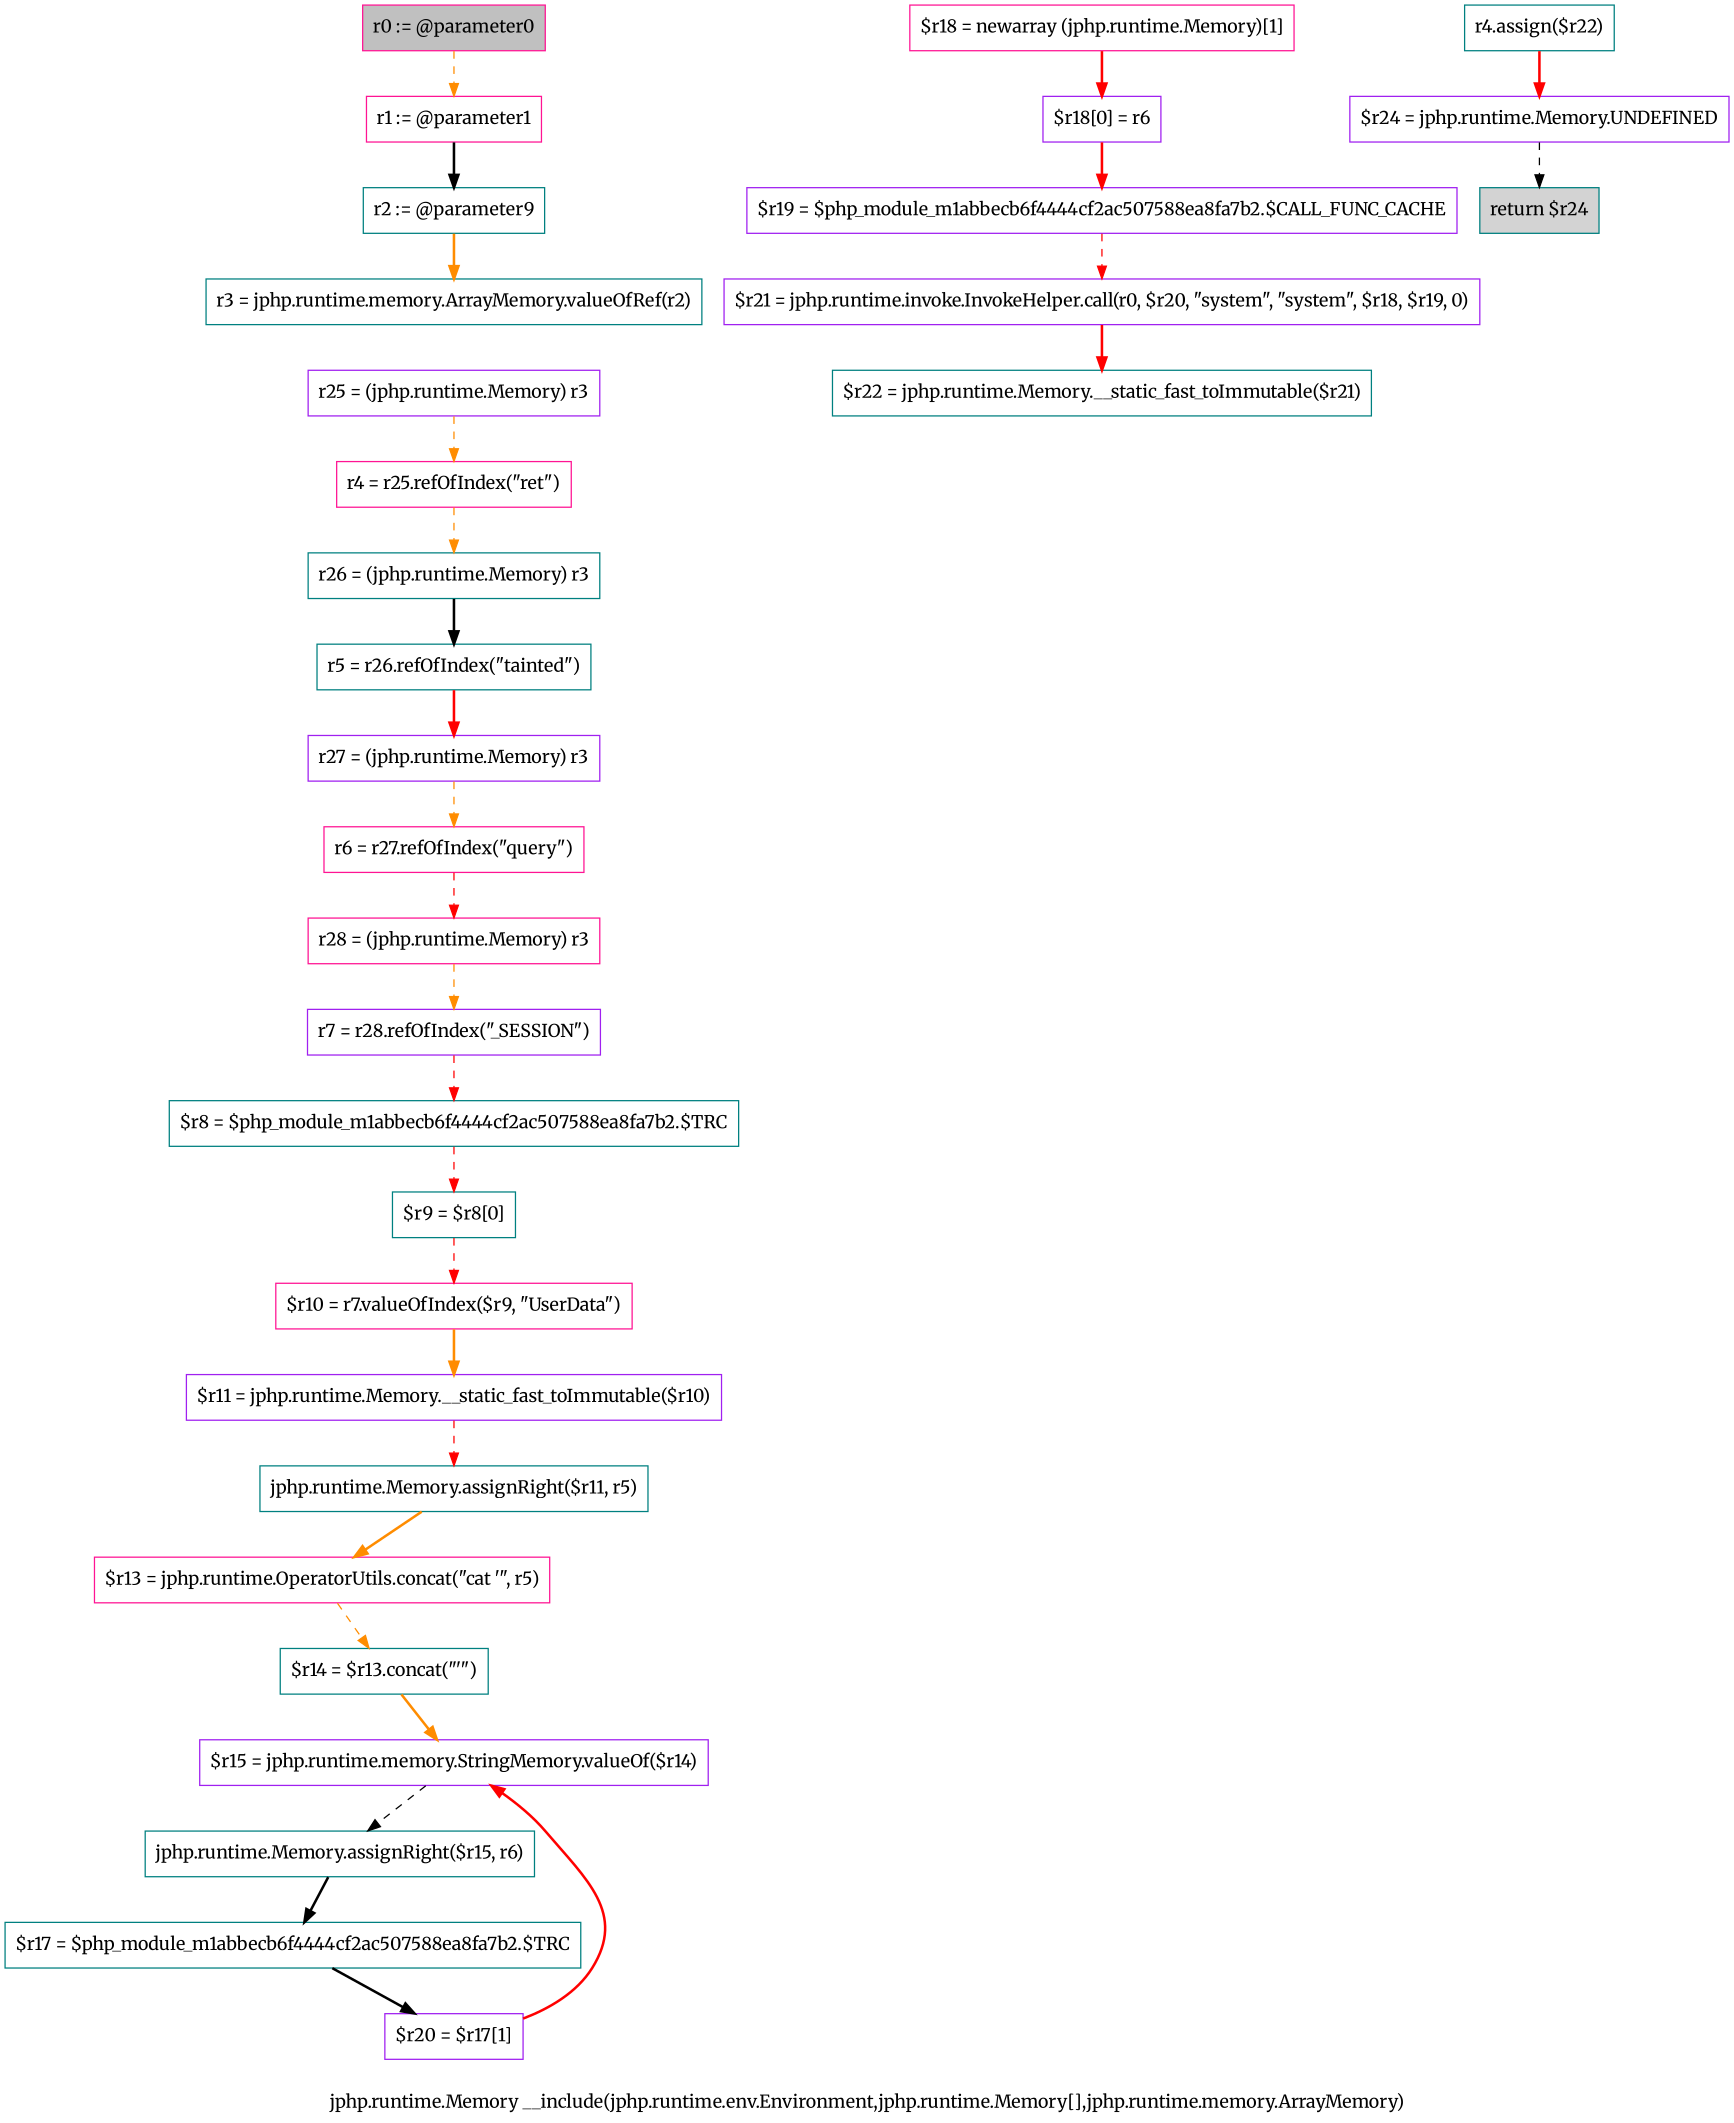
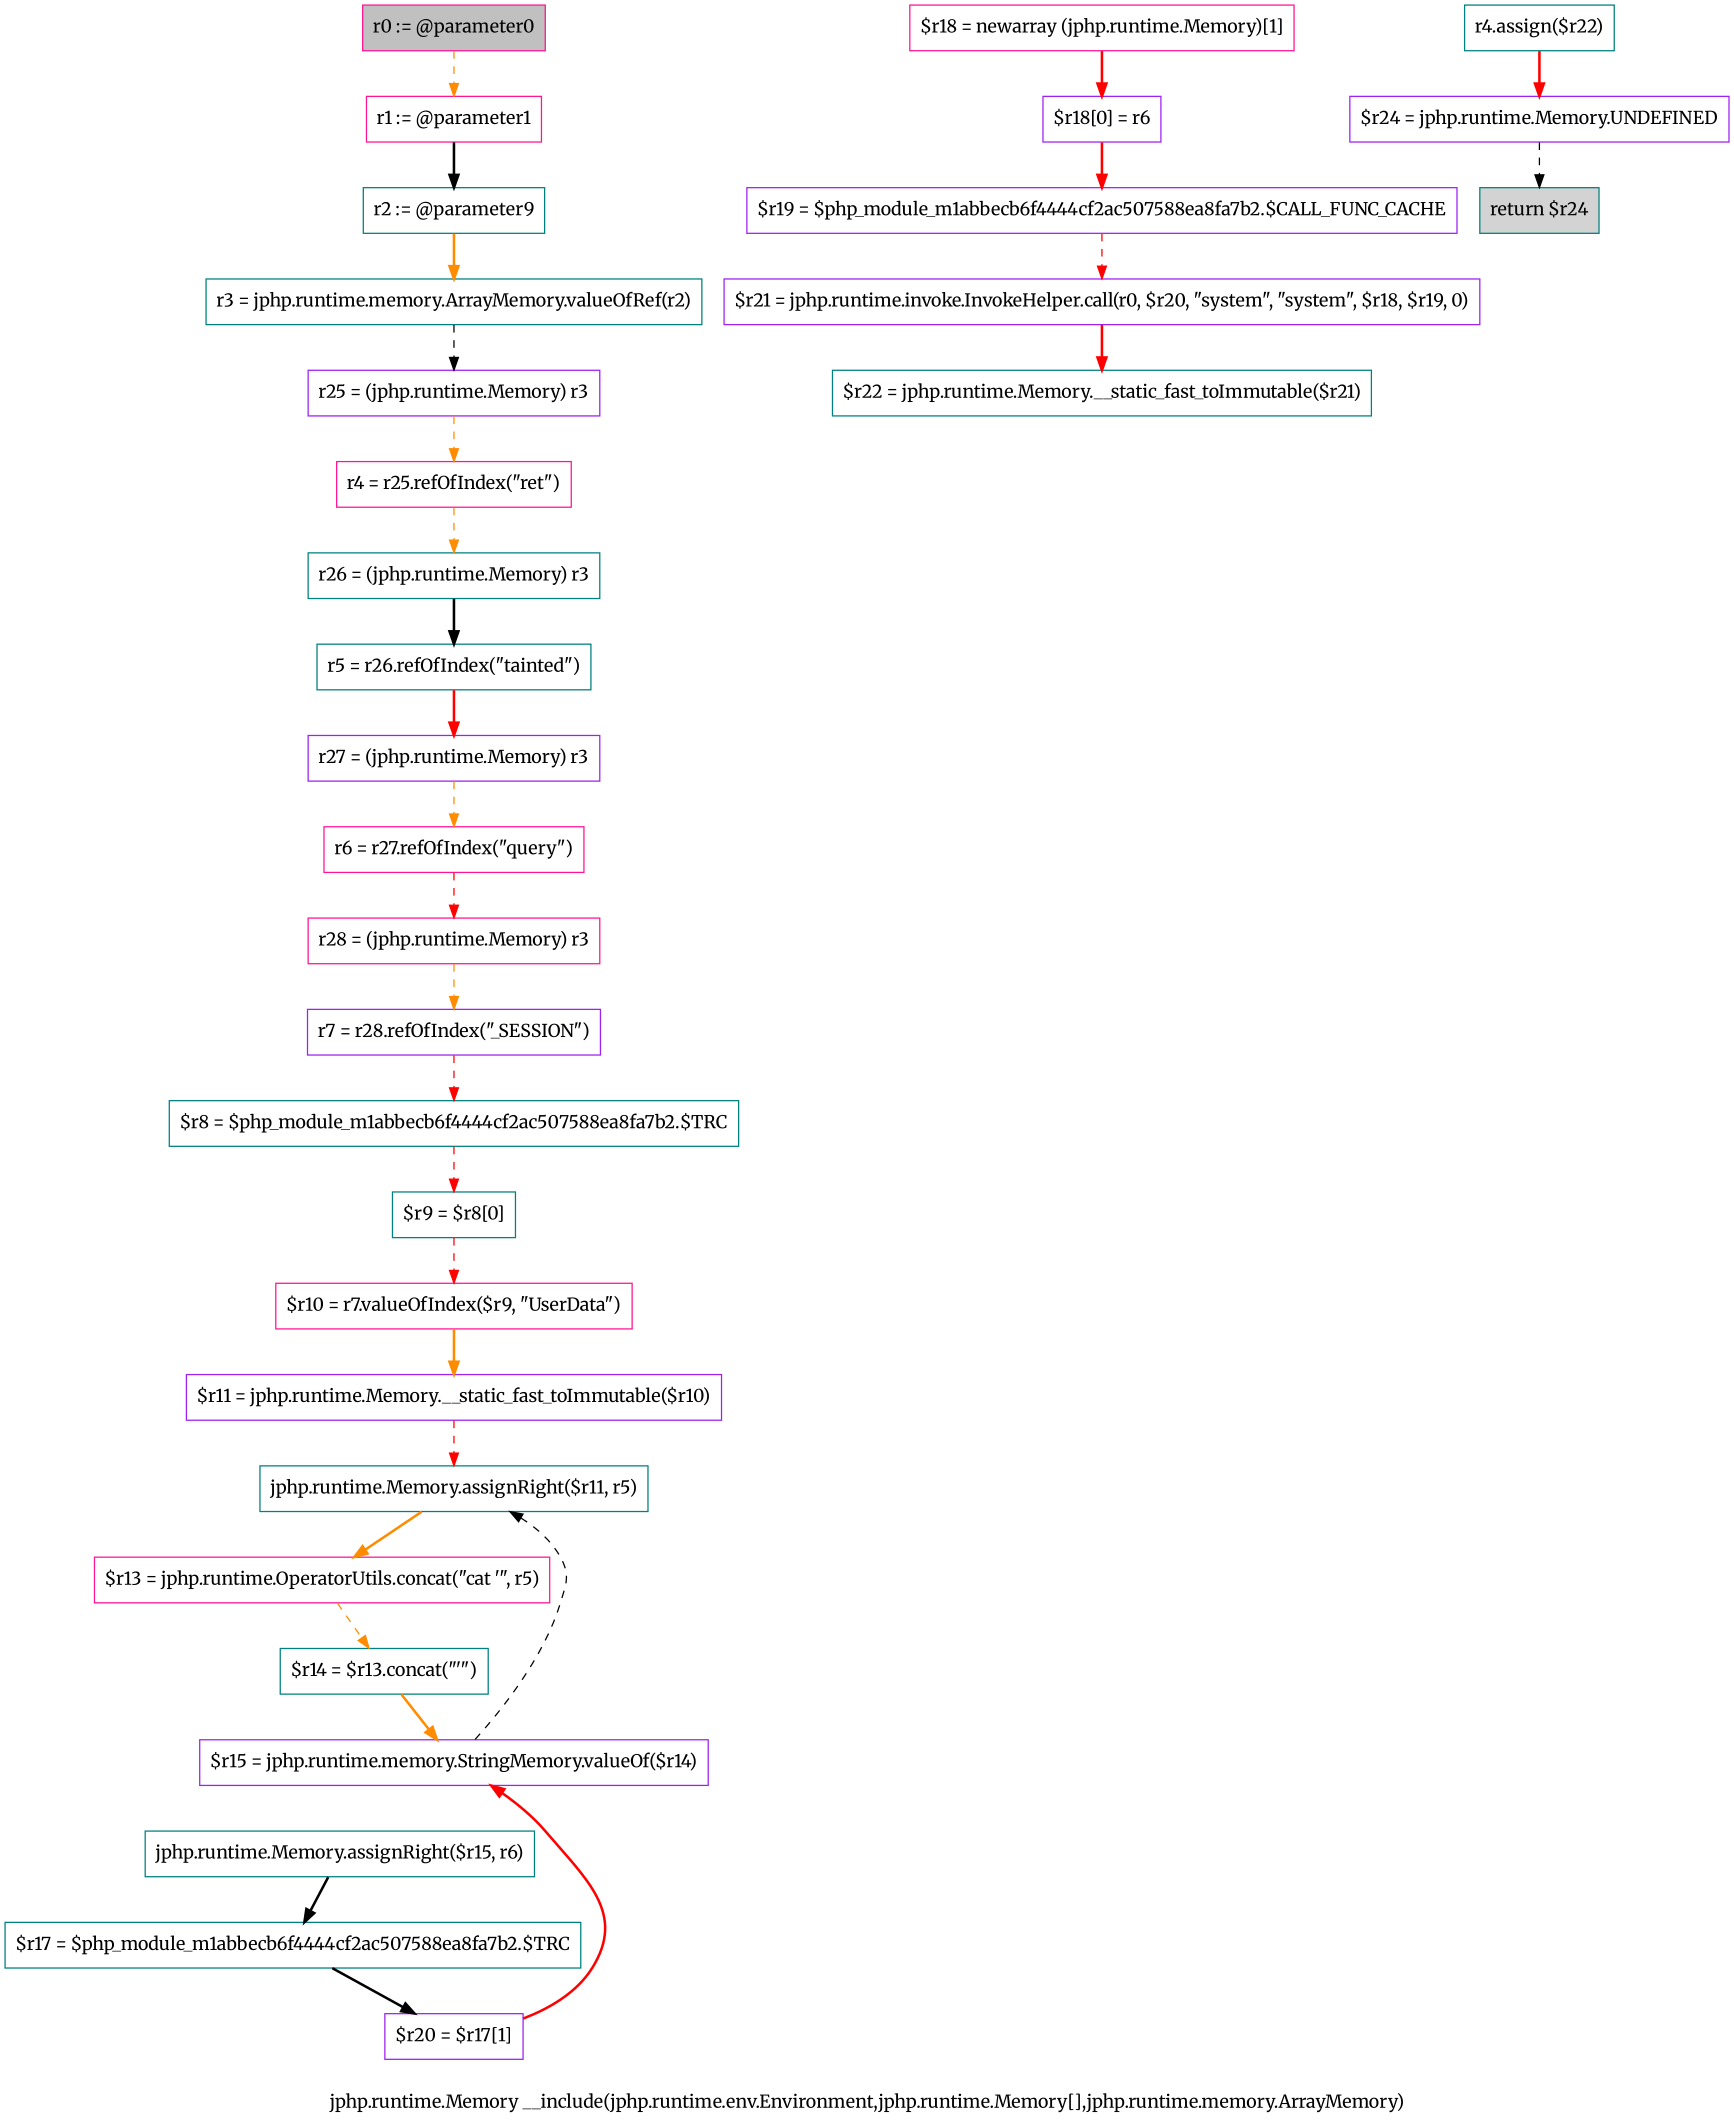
edge "r3 = jphp.runtime.memory.ArrayMemory.valueOfRef(r2)" -> "r25 = (jphp.runtime.Memory) r3": added
edge "$r15 = jphp.runtime.memory.StringMemory.valueOf($r14)" -> "jphp.runtime.Memory.assignRight($r15, r6)": now "$r15 = jphp.runtime.memory.StringMemory.valueOf($r14)" -> "jphp.runtime.Memory.assignRight($r11, r5)"
